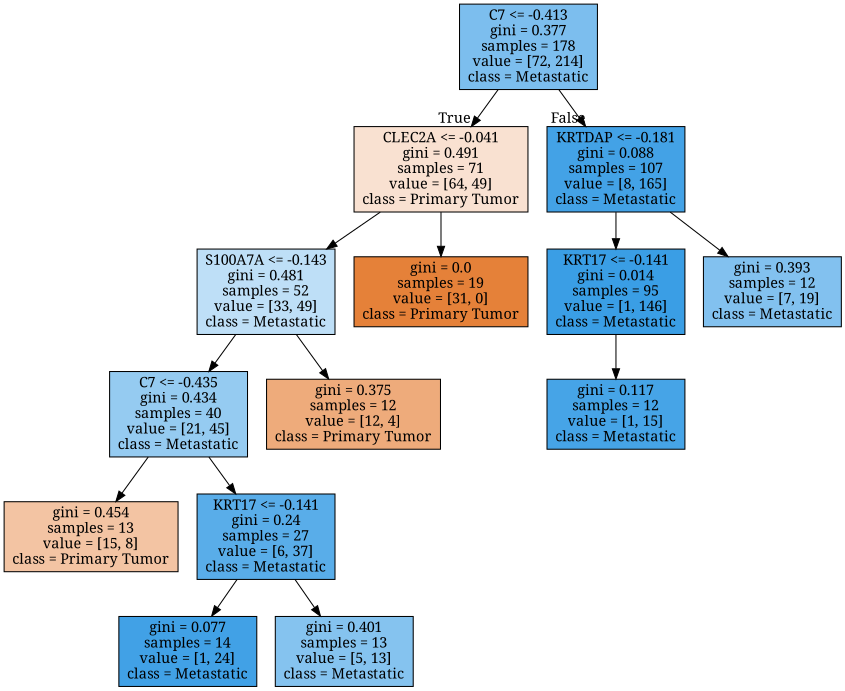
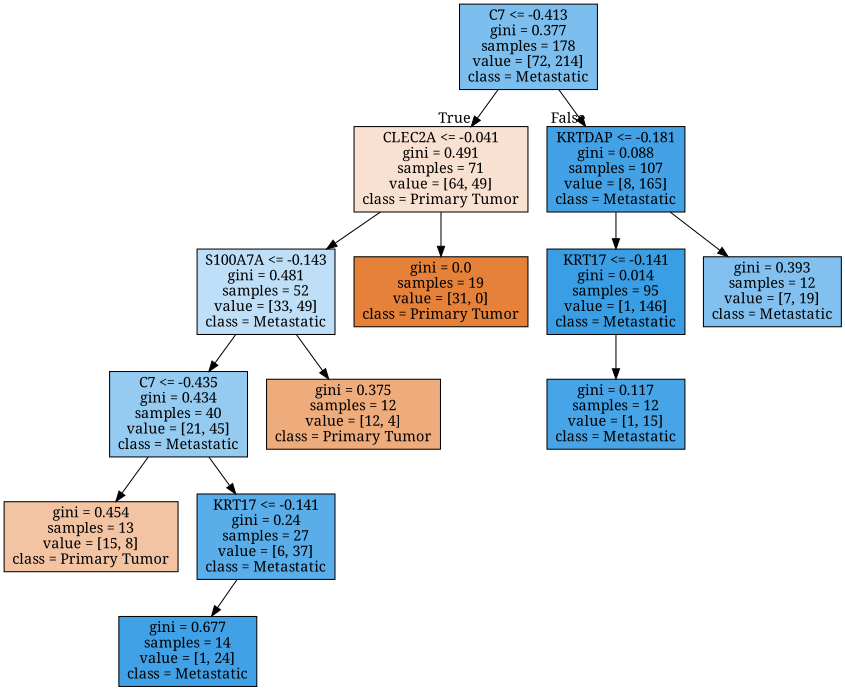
node "gini = 0.077 samples = 14 value = [1, 24] class = Metastatic": label "gini = 0.077 samples = 14 value = [1, 24] class = Metastatic" -> "gini = 0.677 samples = 14 value = [1, 24] class = Metastatic"
node "gini = 0.401 samples = 13 value = [5, 13] class = Metastatic": removed
